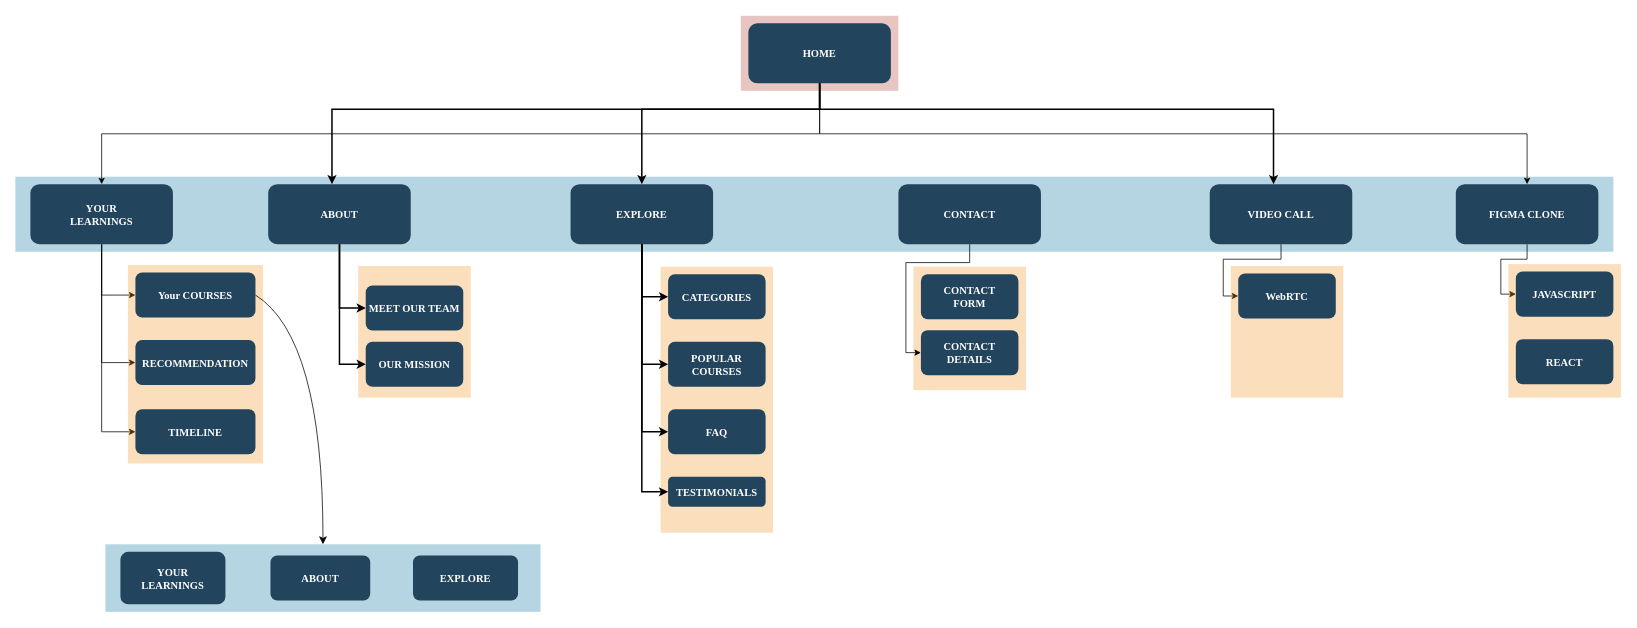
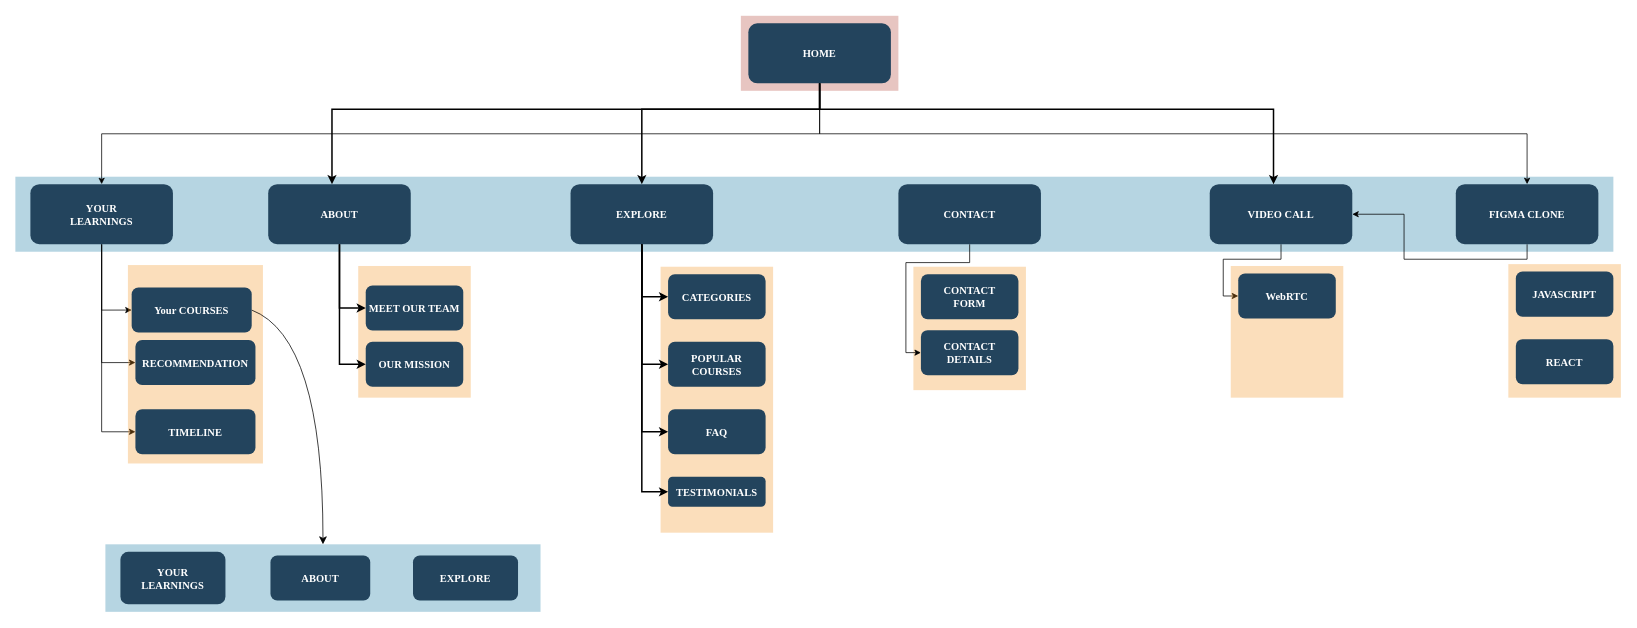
edge "FIGMA CLONE" -> "JAVASCRIPT": now "FIGMA CLONE" -> "VIDEO CALL"
node "Your COURSES": moved (195, 295) -> (192, 310)
